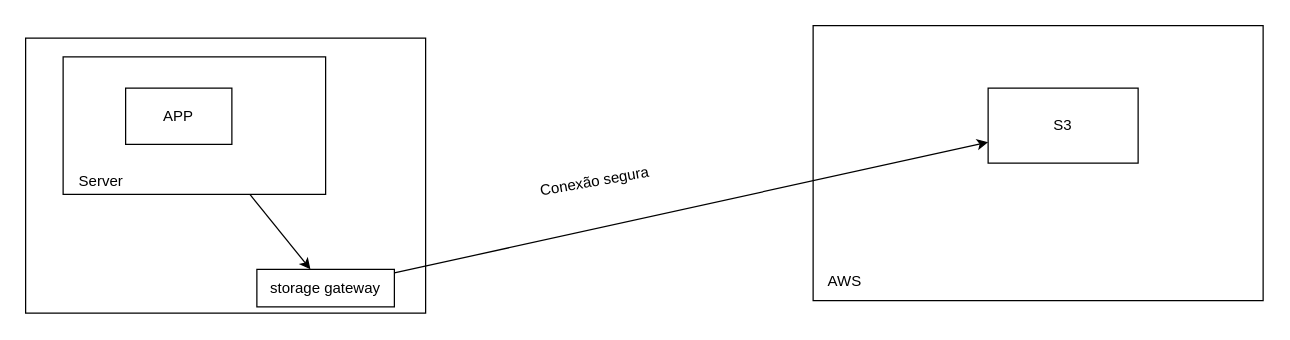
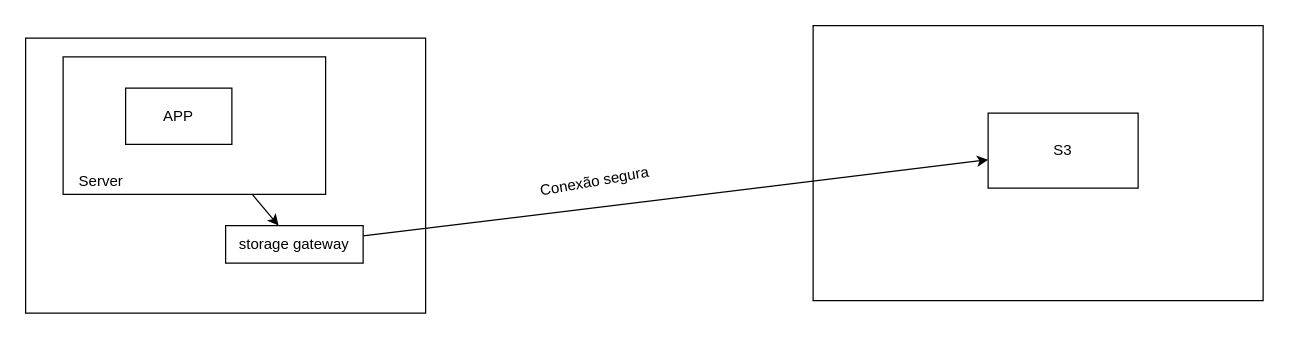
node "S3": moved (1063, 126) -> (1063, 151)
node "AWS": removed
node "storage gateway": moved (326, 288) -> (294, 244)
